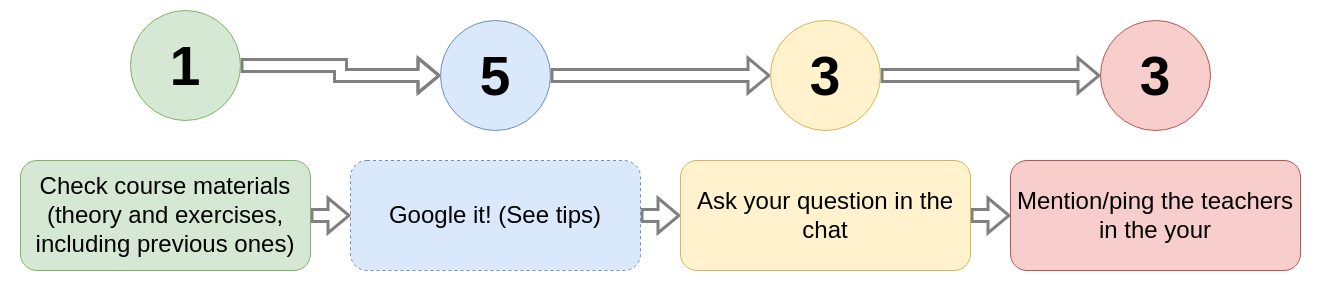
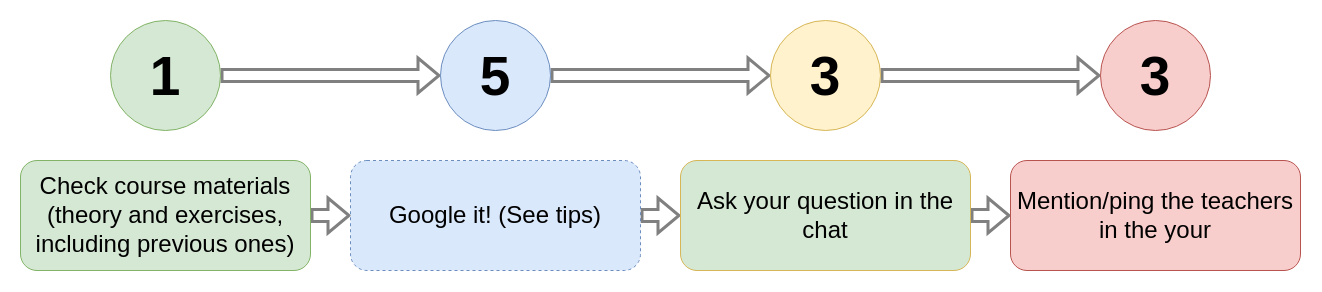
node "1": moved (186, 66) -> (166, 76)
node "Ask your question in the chat": fillcolor #fff2cc -> #d5e8d4
